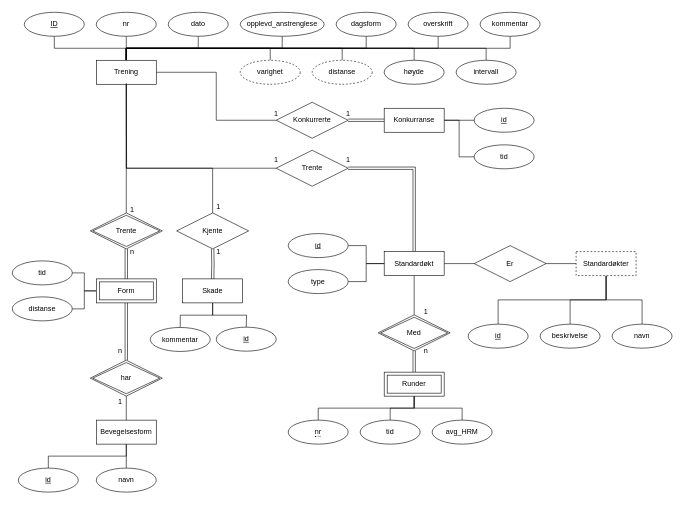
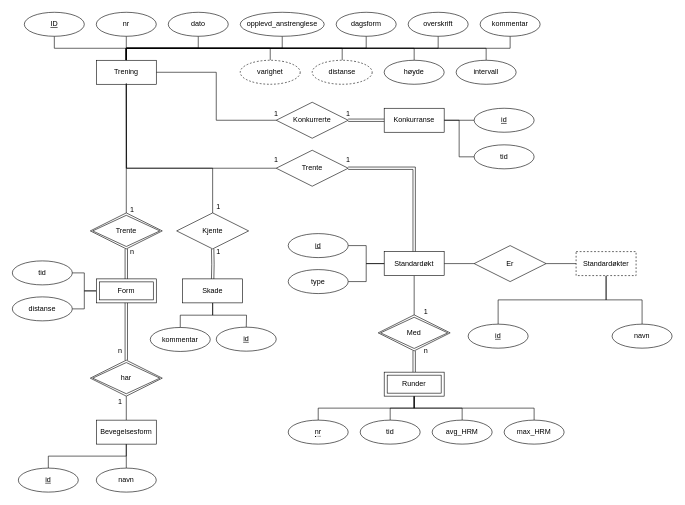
edge "Standardøkter" -- "beskrivelse": removed
node "beskrivelse": removed
edge "Runder" -- "max_HRM": added
node "max_HRM": added
